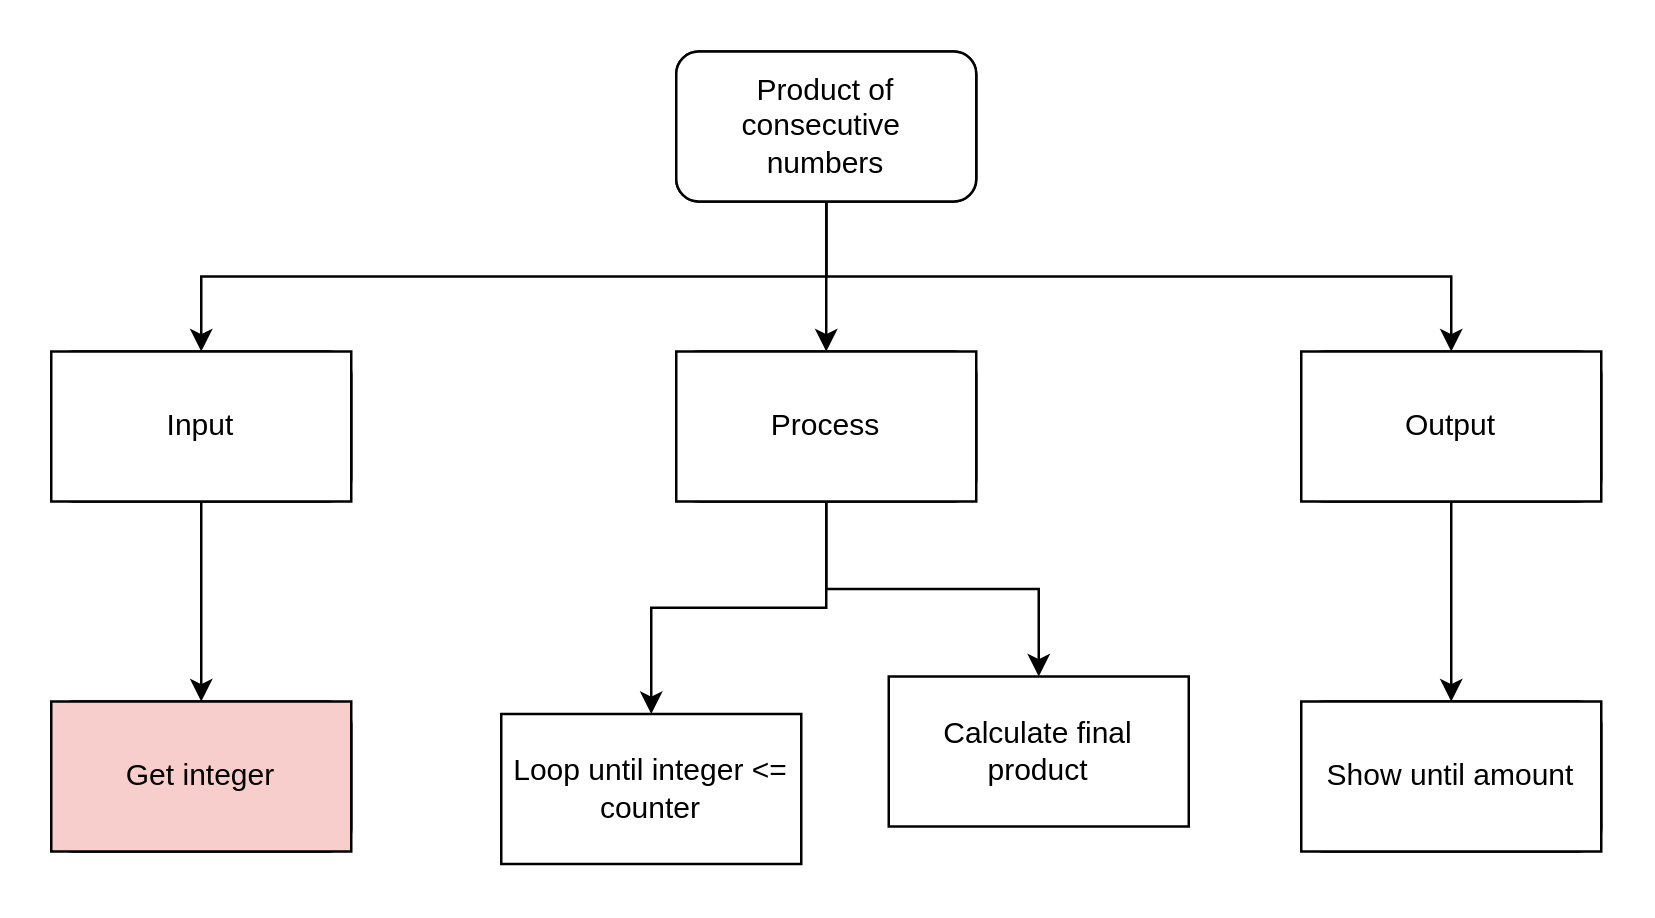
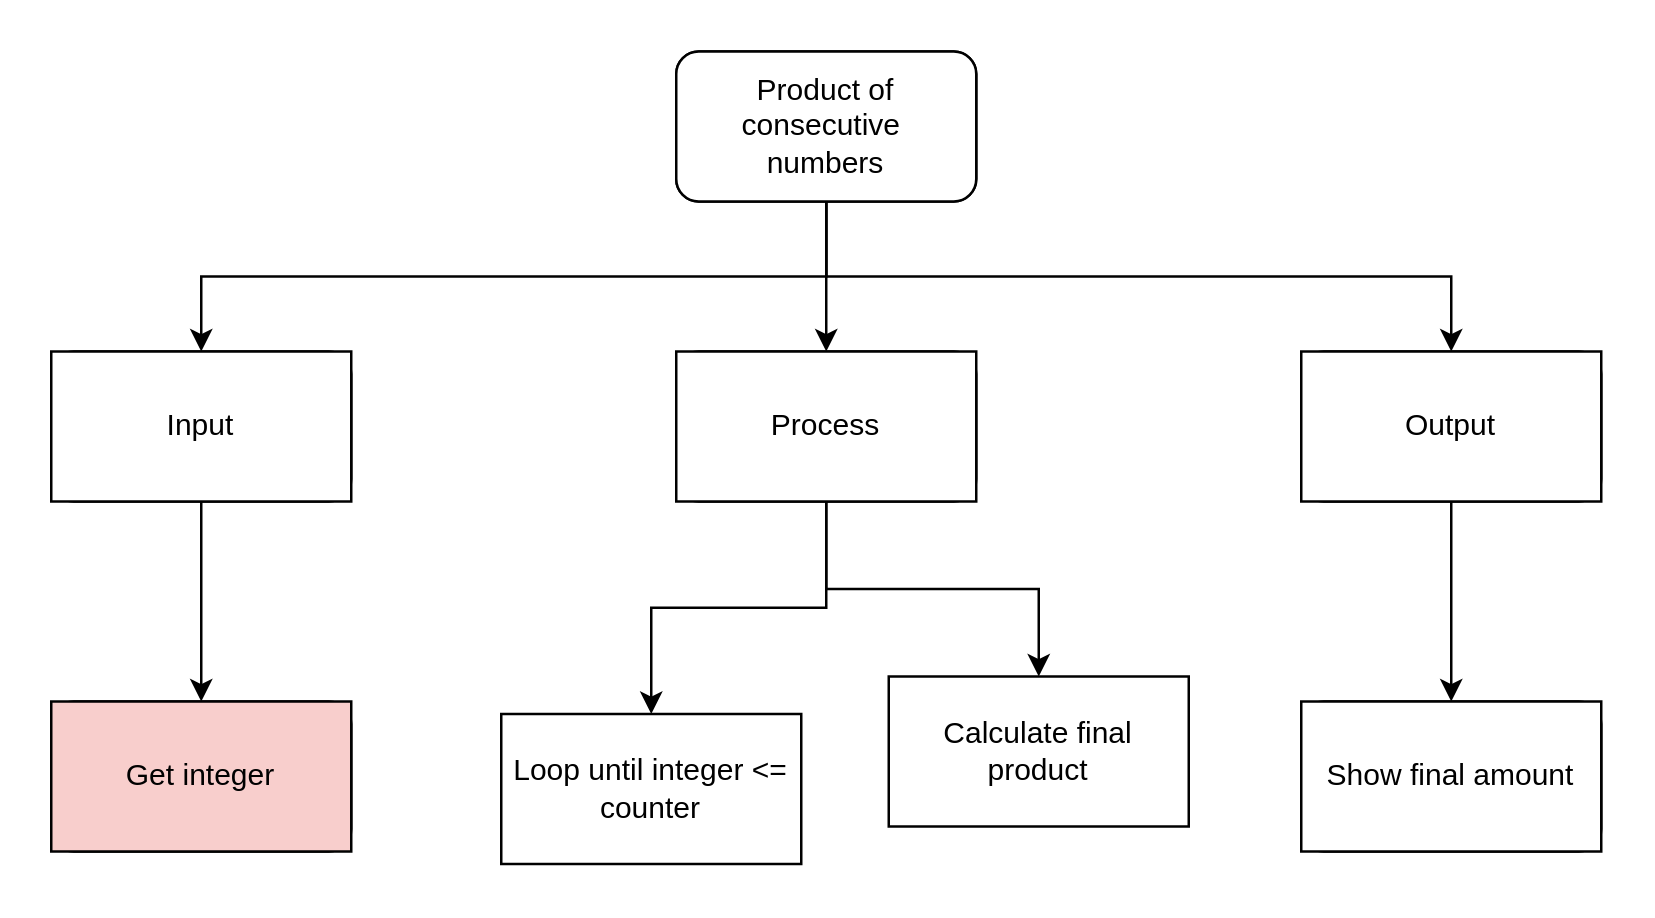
node "Show until amount": label "Show until amount" -> "Show final amount"
